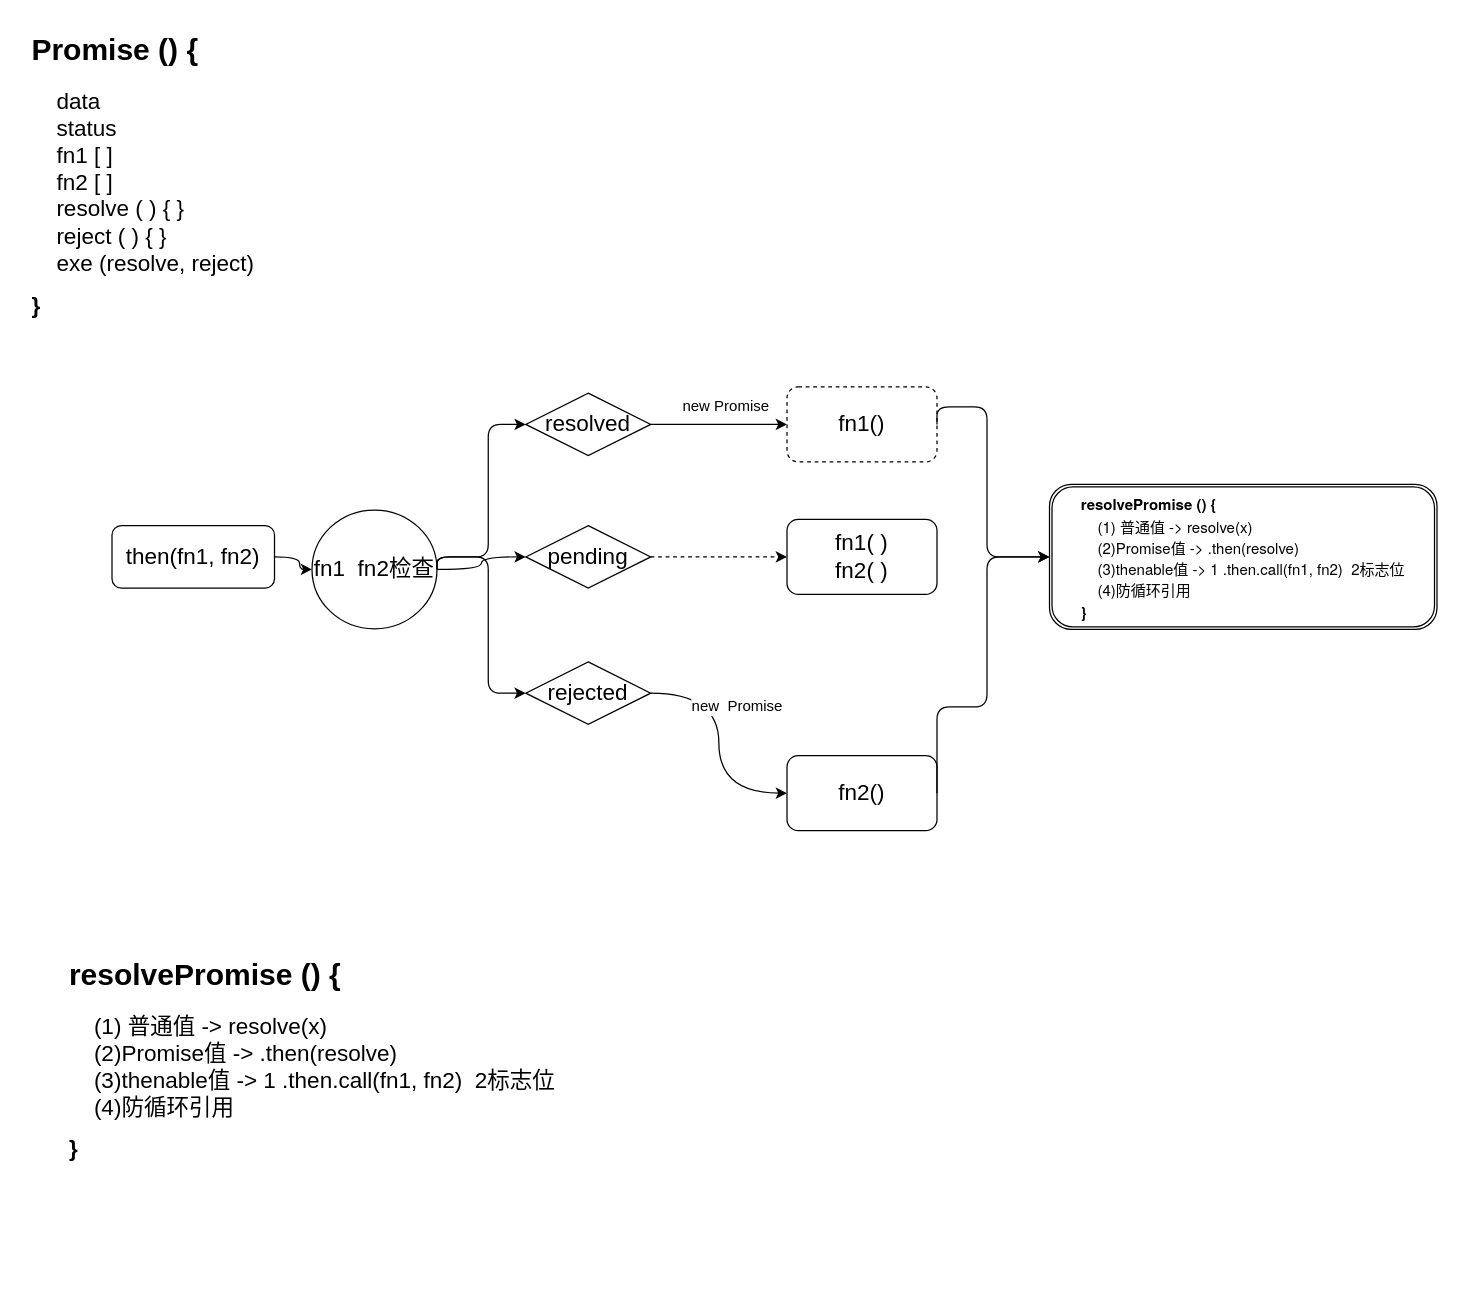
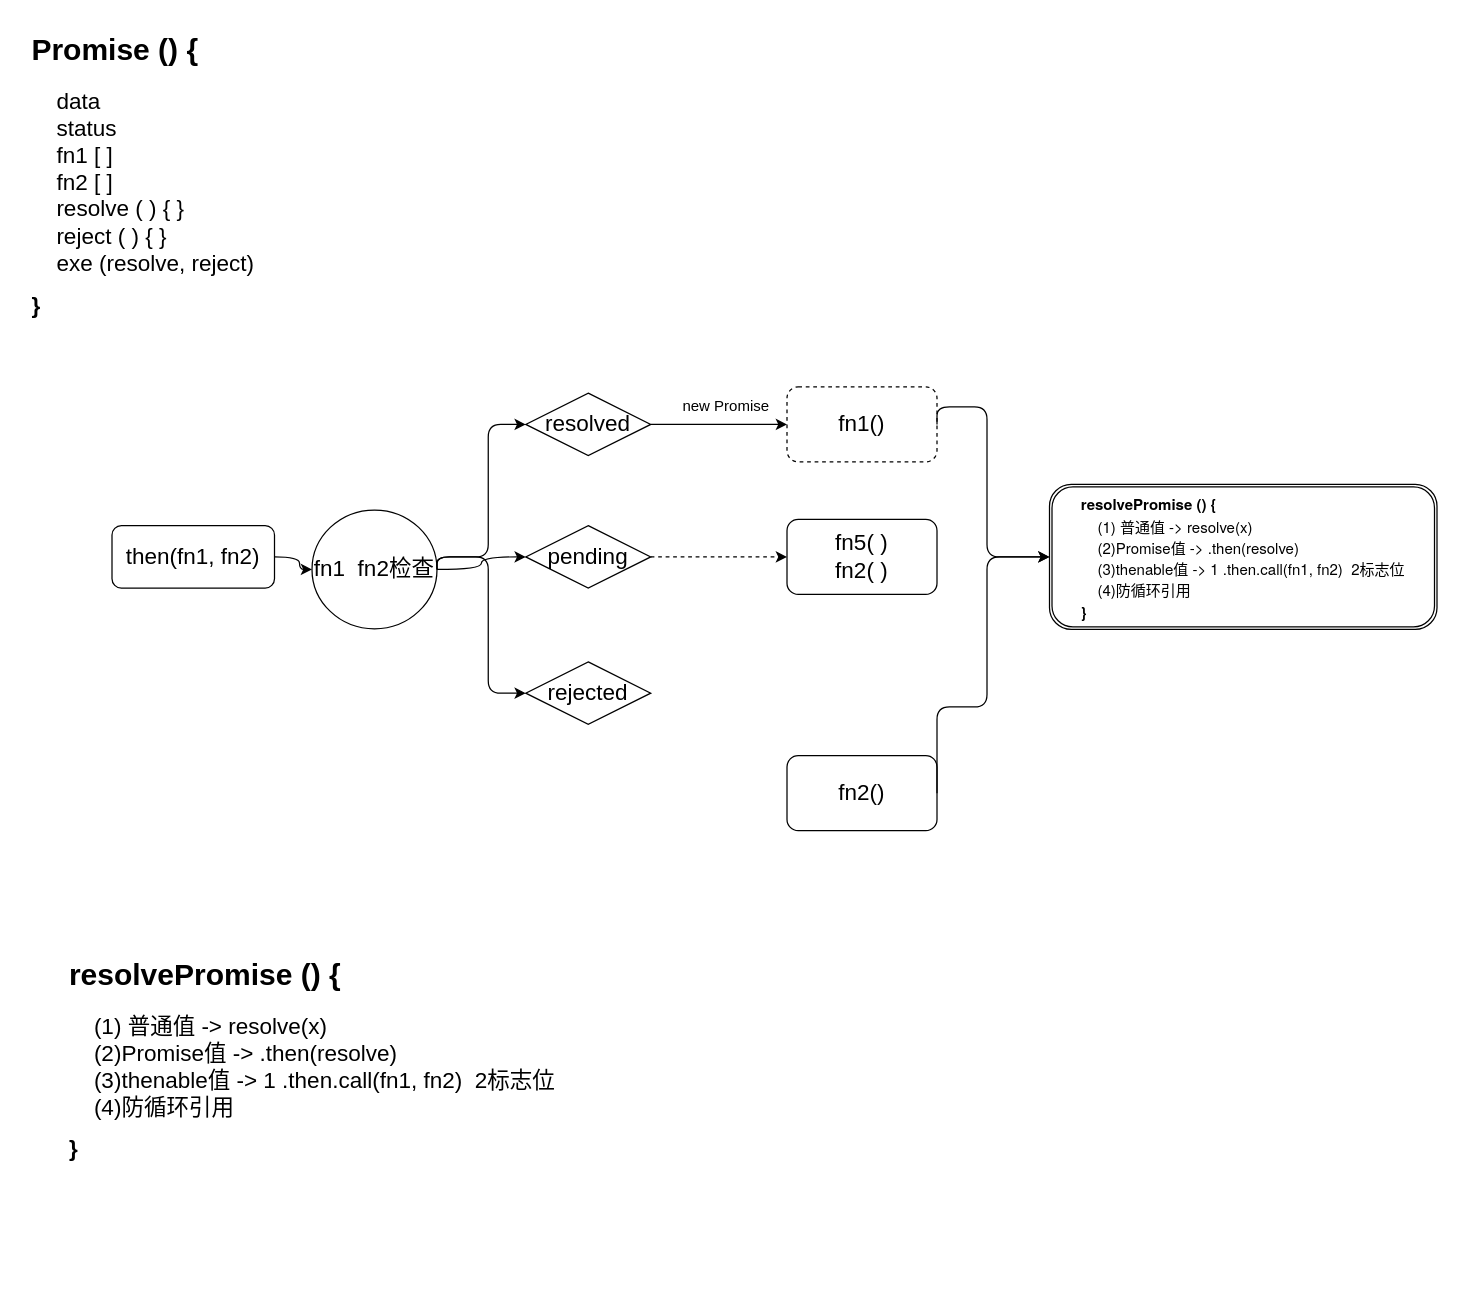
node "fn1( ) fn2( )": label "fn1( ) fn2( )" -> "fn5( ) fn2( )"
edge "rejected" -> "fn2()": removed, label "new Promise"
